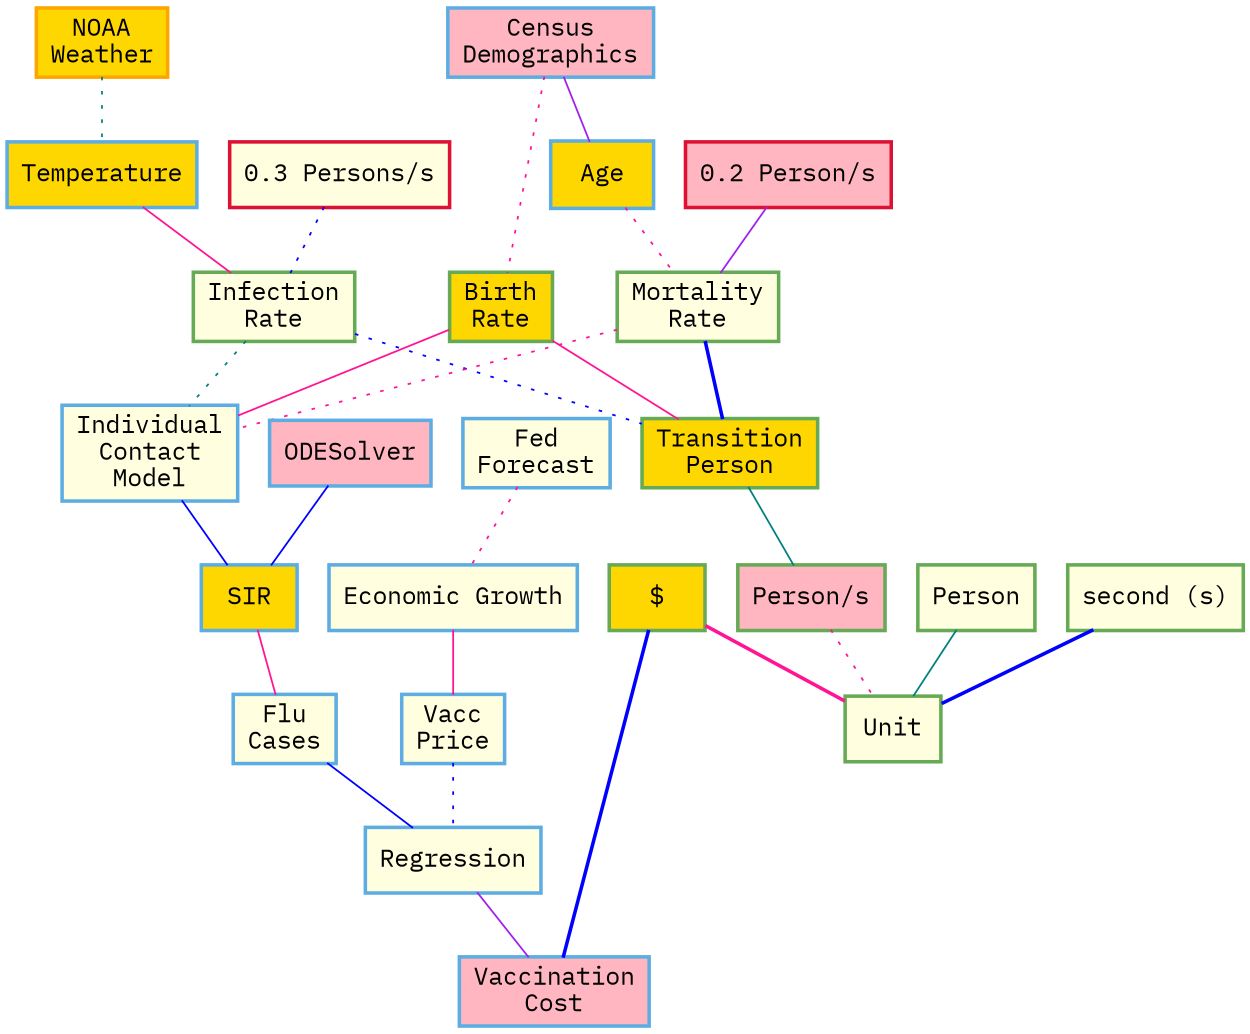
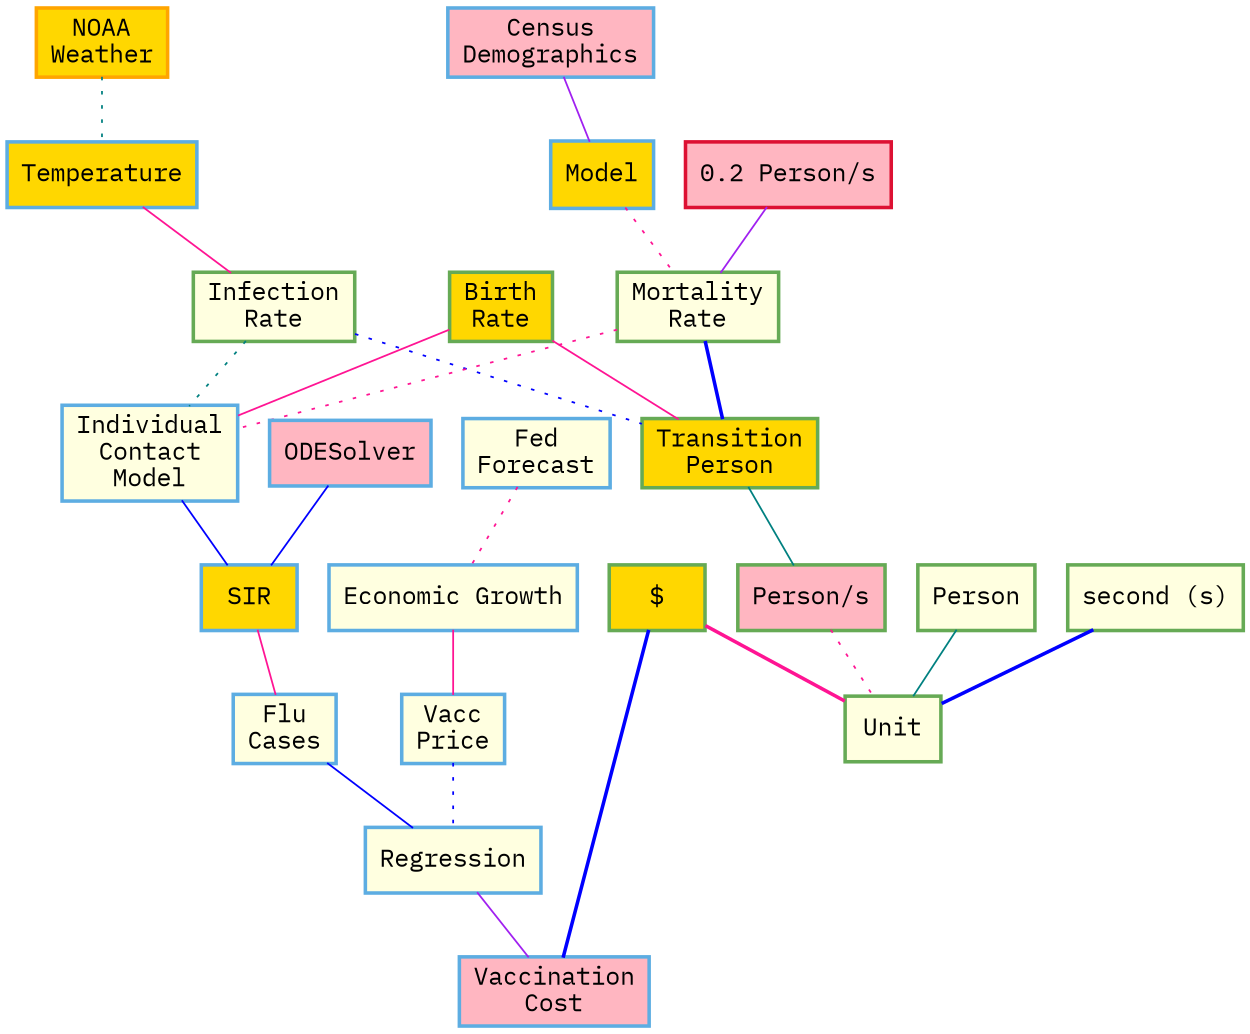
node "0.3 Persons/s": removed
edge "Census Demographics" -- "Birth Rate": removed
node "Age": label "Age" -> "Model"
